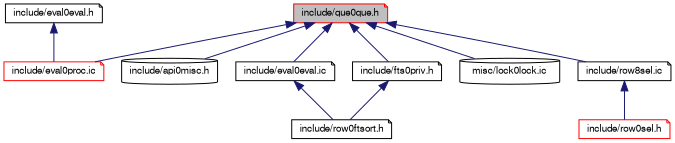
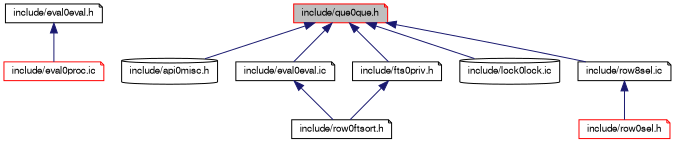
edge "include/eval0proc.ic" -> "include/que0que.h": removed
node "misc/lock0lock.ic": label "misc/lock0lock.ic" -> "include/lock0lock.ic"
